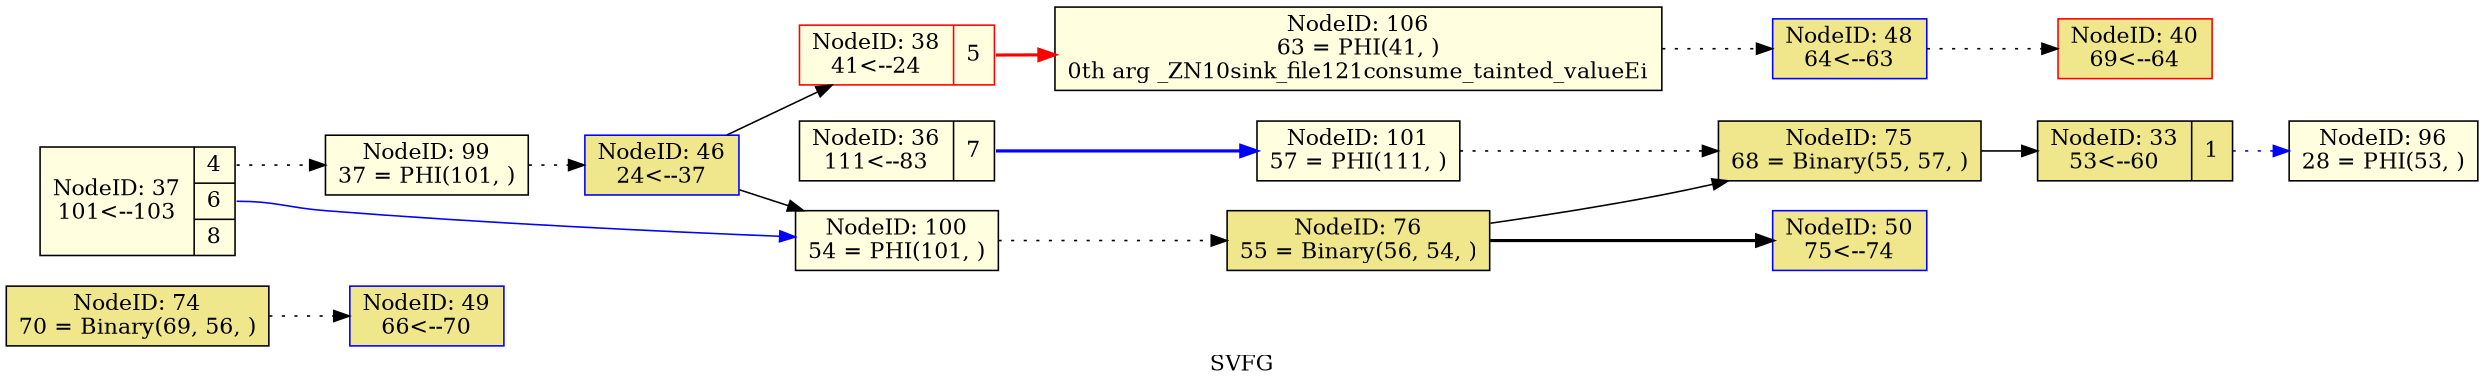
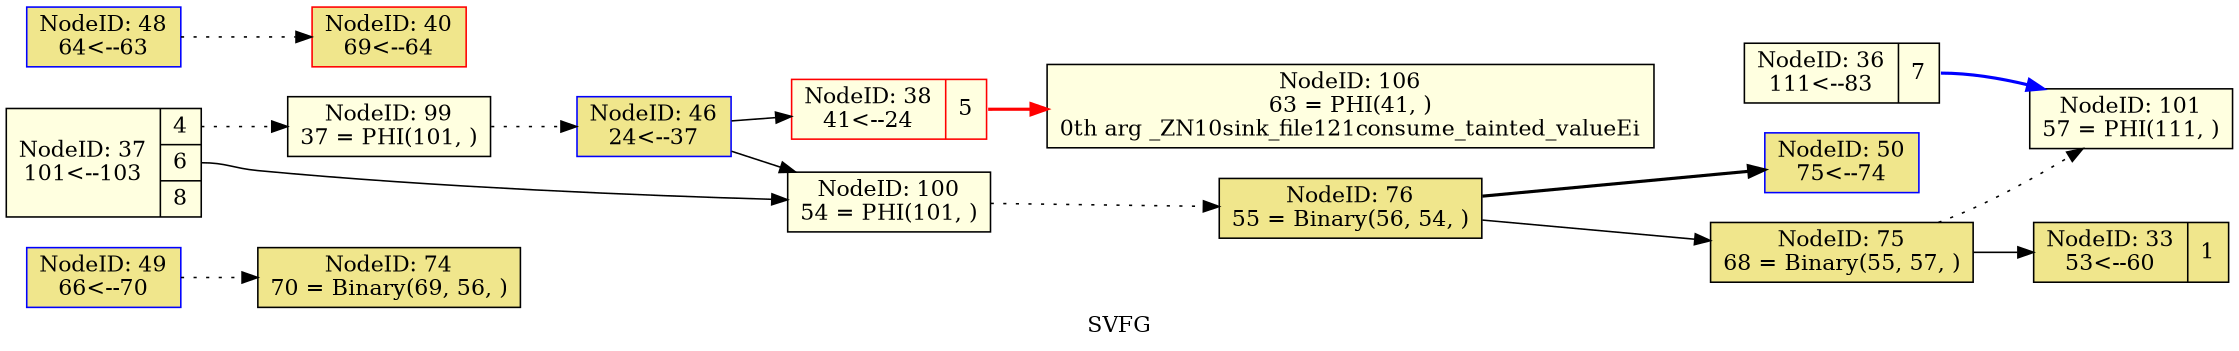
edge "NodeID: 106" -> "NodeID: 48": removed
edge "NodeID: 101" -> "NodeID: 75": reversed
node "NodeID: 96": removed
edge "NodeID: 37" -> "NodeID: 100": color blue -> black
edge "NodeID: 74" -> "NodeID: 49": reversed
